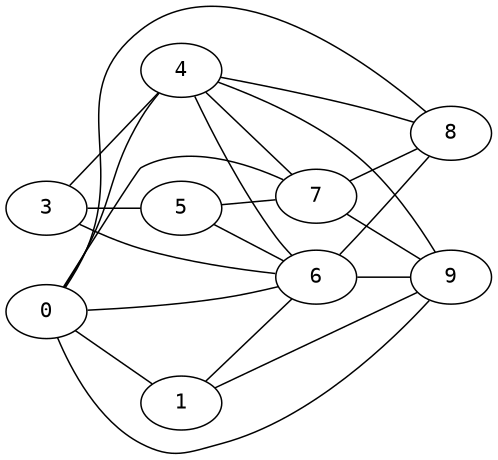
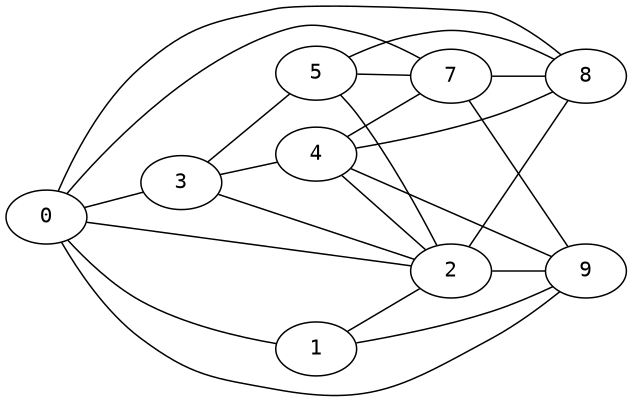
edge "5" -- "8": added
edge "4" -- "0": now "3" -- "0"
node "6": label "6" -> "2"
